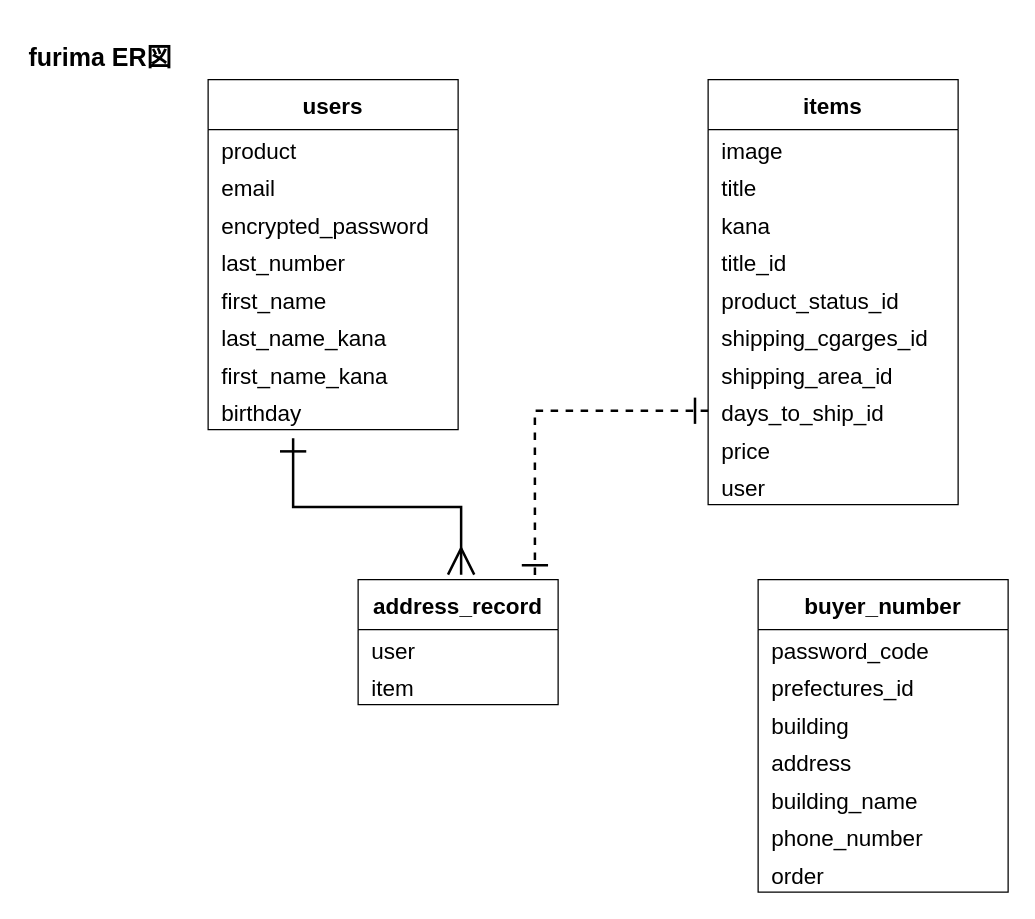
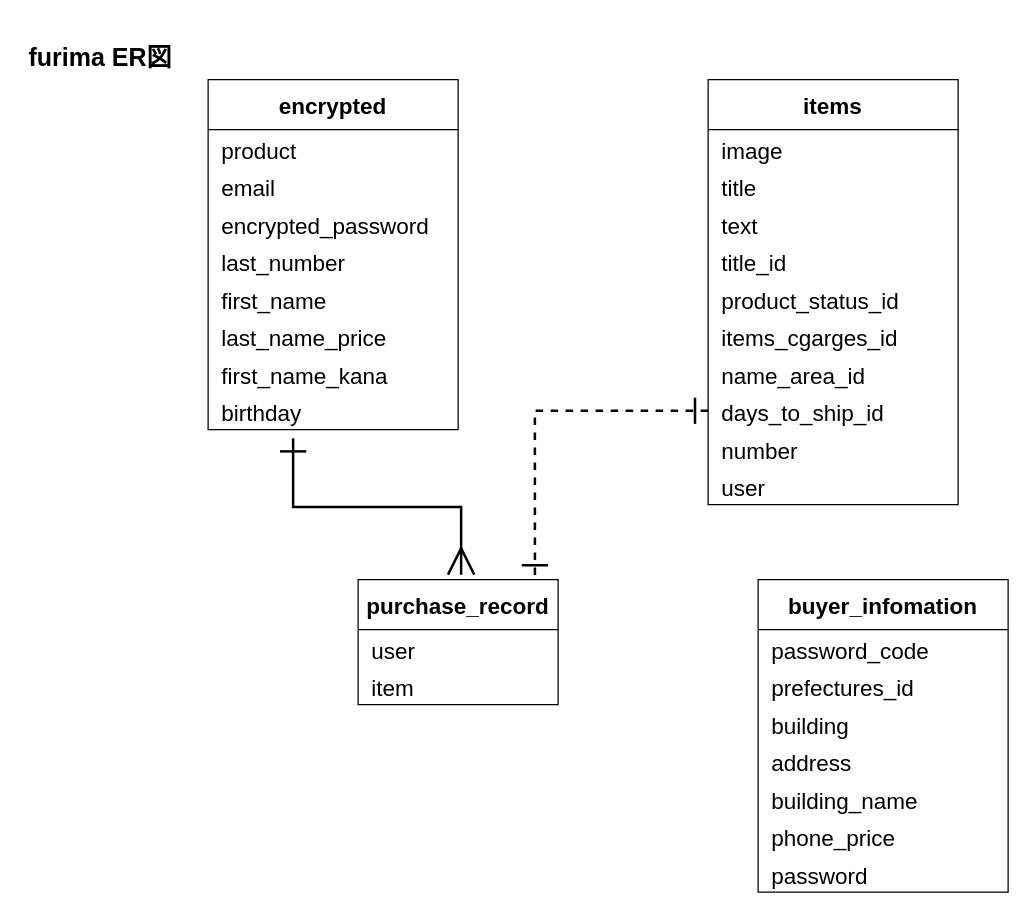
node "users": label "users" -> "encrypted"
node "kana": label "kana" -> "text"
node "last_name_kana": label "last_name_kana" -> "last_name_price"
node "shipping_cgarges_id": label "shipping_cgarges_id" -> "items_cgarges_id"
node "shipping_area_id": label "shipping_area_id" -> "name_area_id"
node "price": label "price" -> "number"
node "address_record": label "address_record" -> "purchase_record"
node "buyer_number": label "buyer_number" -> "buyer_infomation"
node "phone_number": label "phone_number" -> "phone_price"
node "order": label "order" -> "password"
